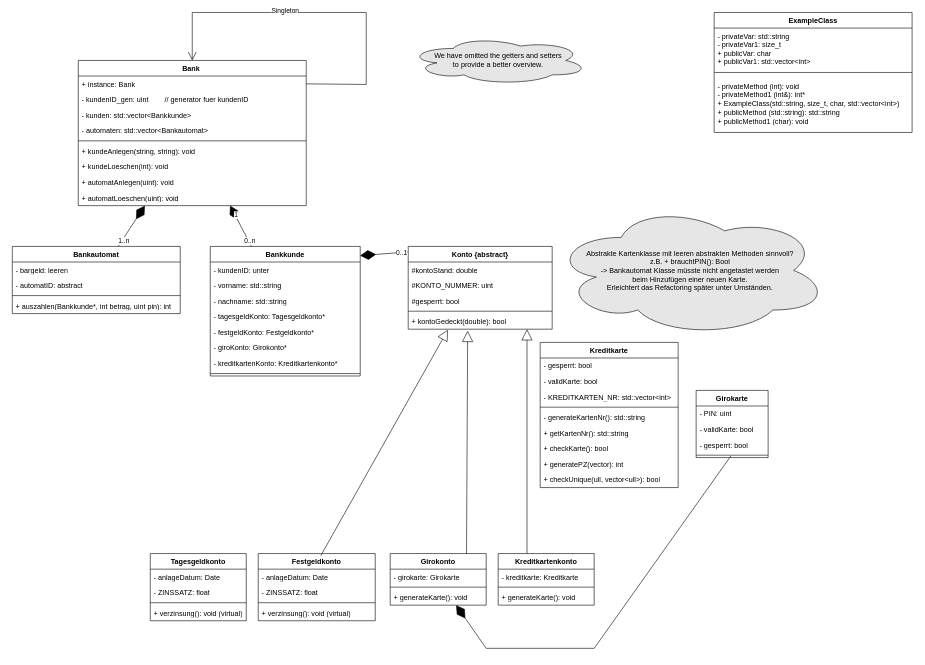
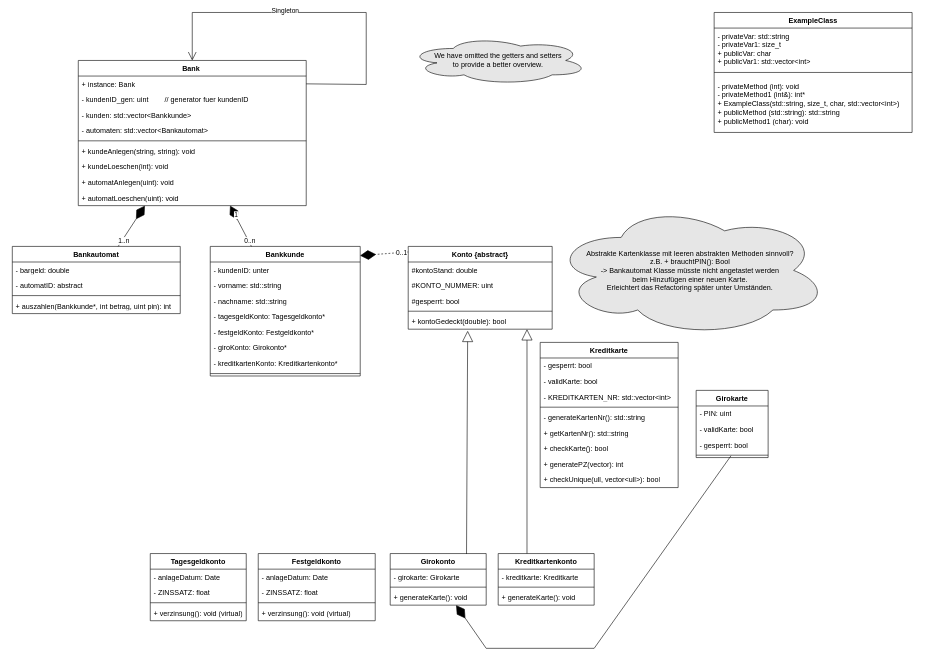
edge "Konto {abstract}" -> "Bankkunde": style solid -> dashed
node "- bargeld: leeren": label "- bargeld: leeren" -> "- bargeld: double"
edge "Festgeldkonto" -> "+ kontoGedeckt(double): bool": removed
